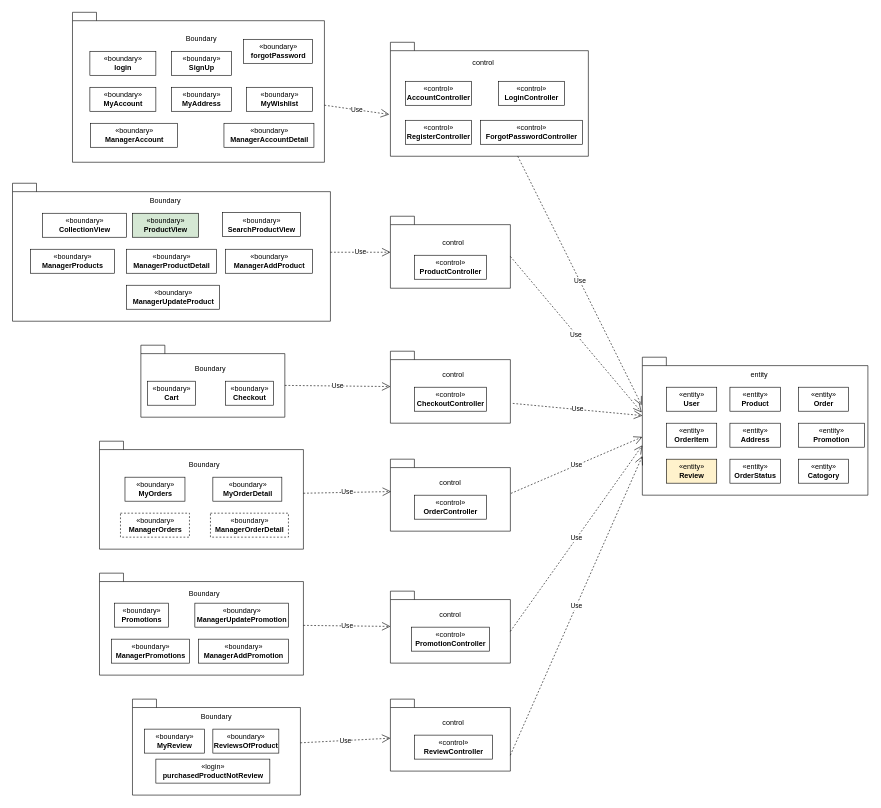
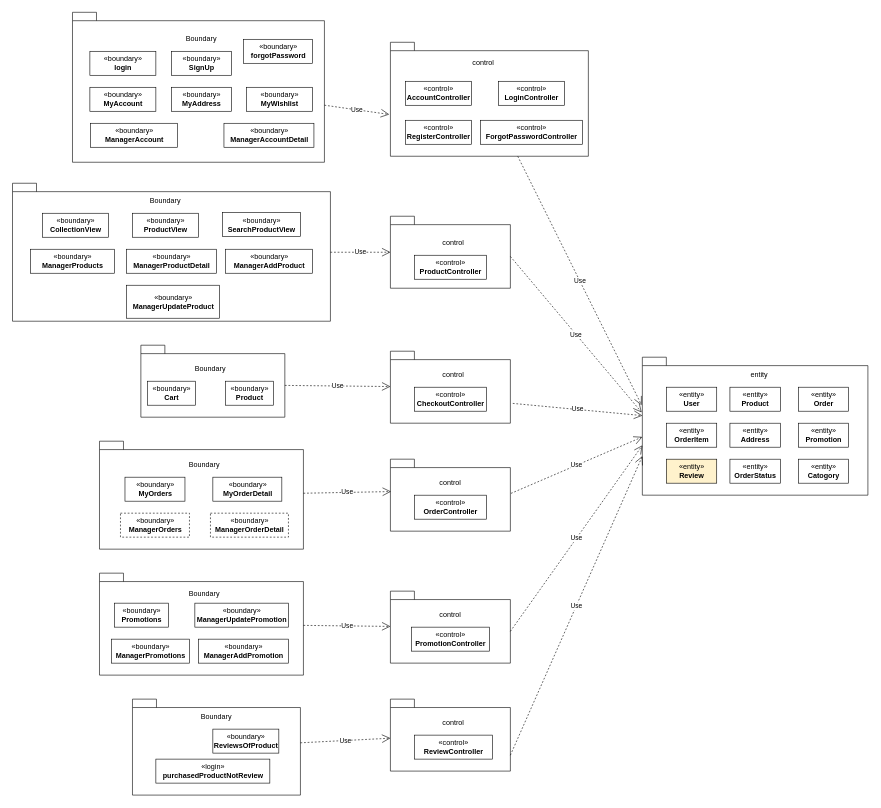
node "«boundary» CollectionView": size 84x24 -> 66x24
node "«boundary» ProductView": fillcolor #d5e8d4 -> #ffffff
node "«boundary» ManagerUpdateProduct": size 93x24 -> 93x33
node "«boundary» Checkout": label "«boundary» Checkout" -> "«boundary» Product"
node "«entity» Promotion": size 66x24 -> 50x24
node "«boundary» MyReview": removed
